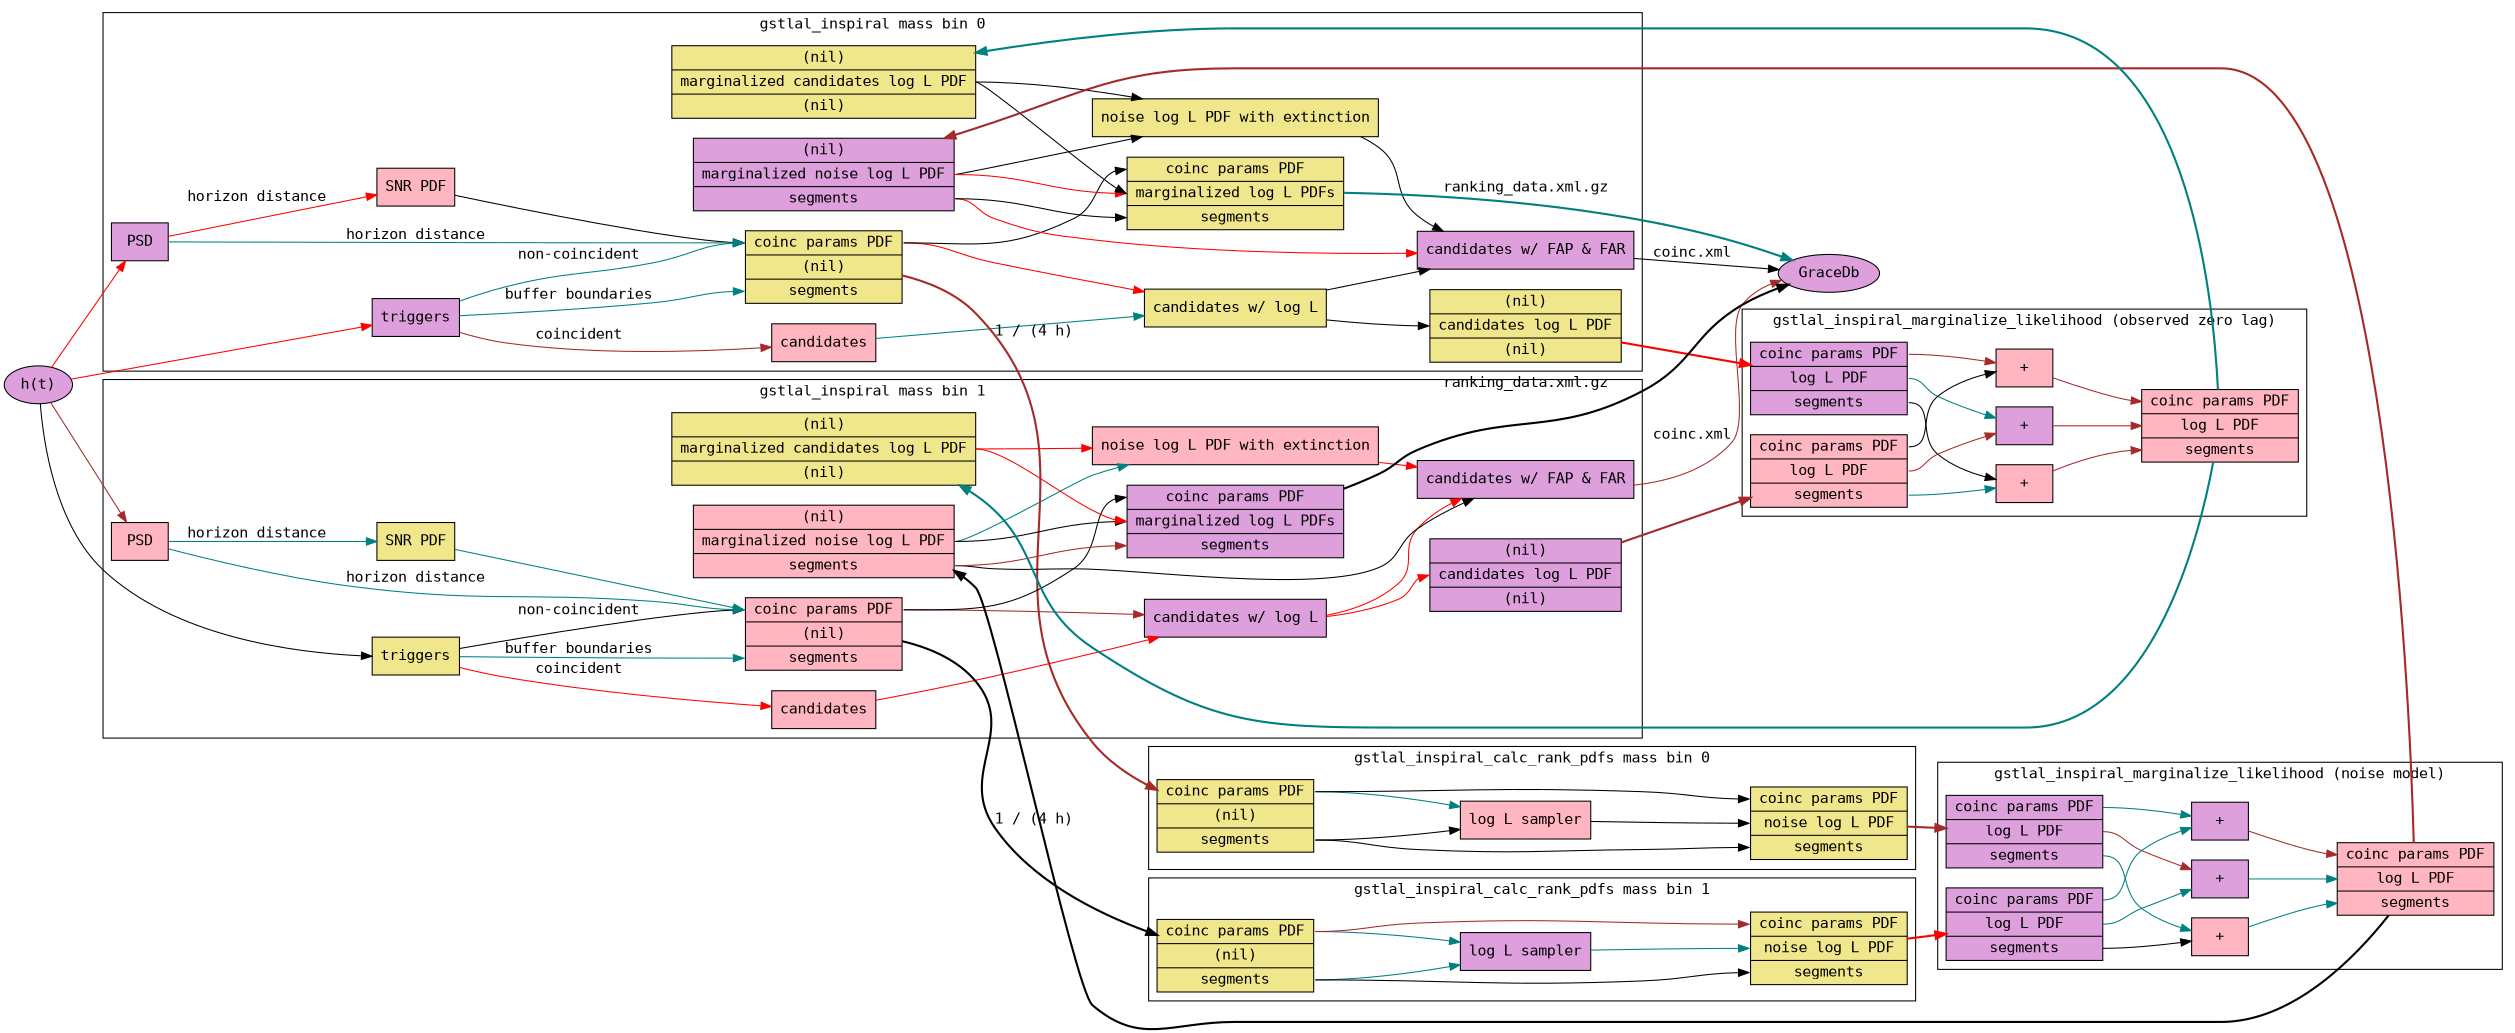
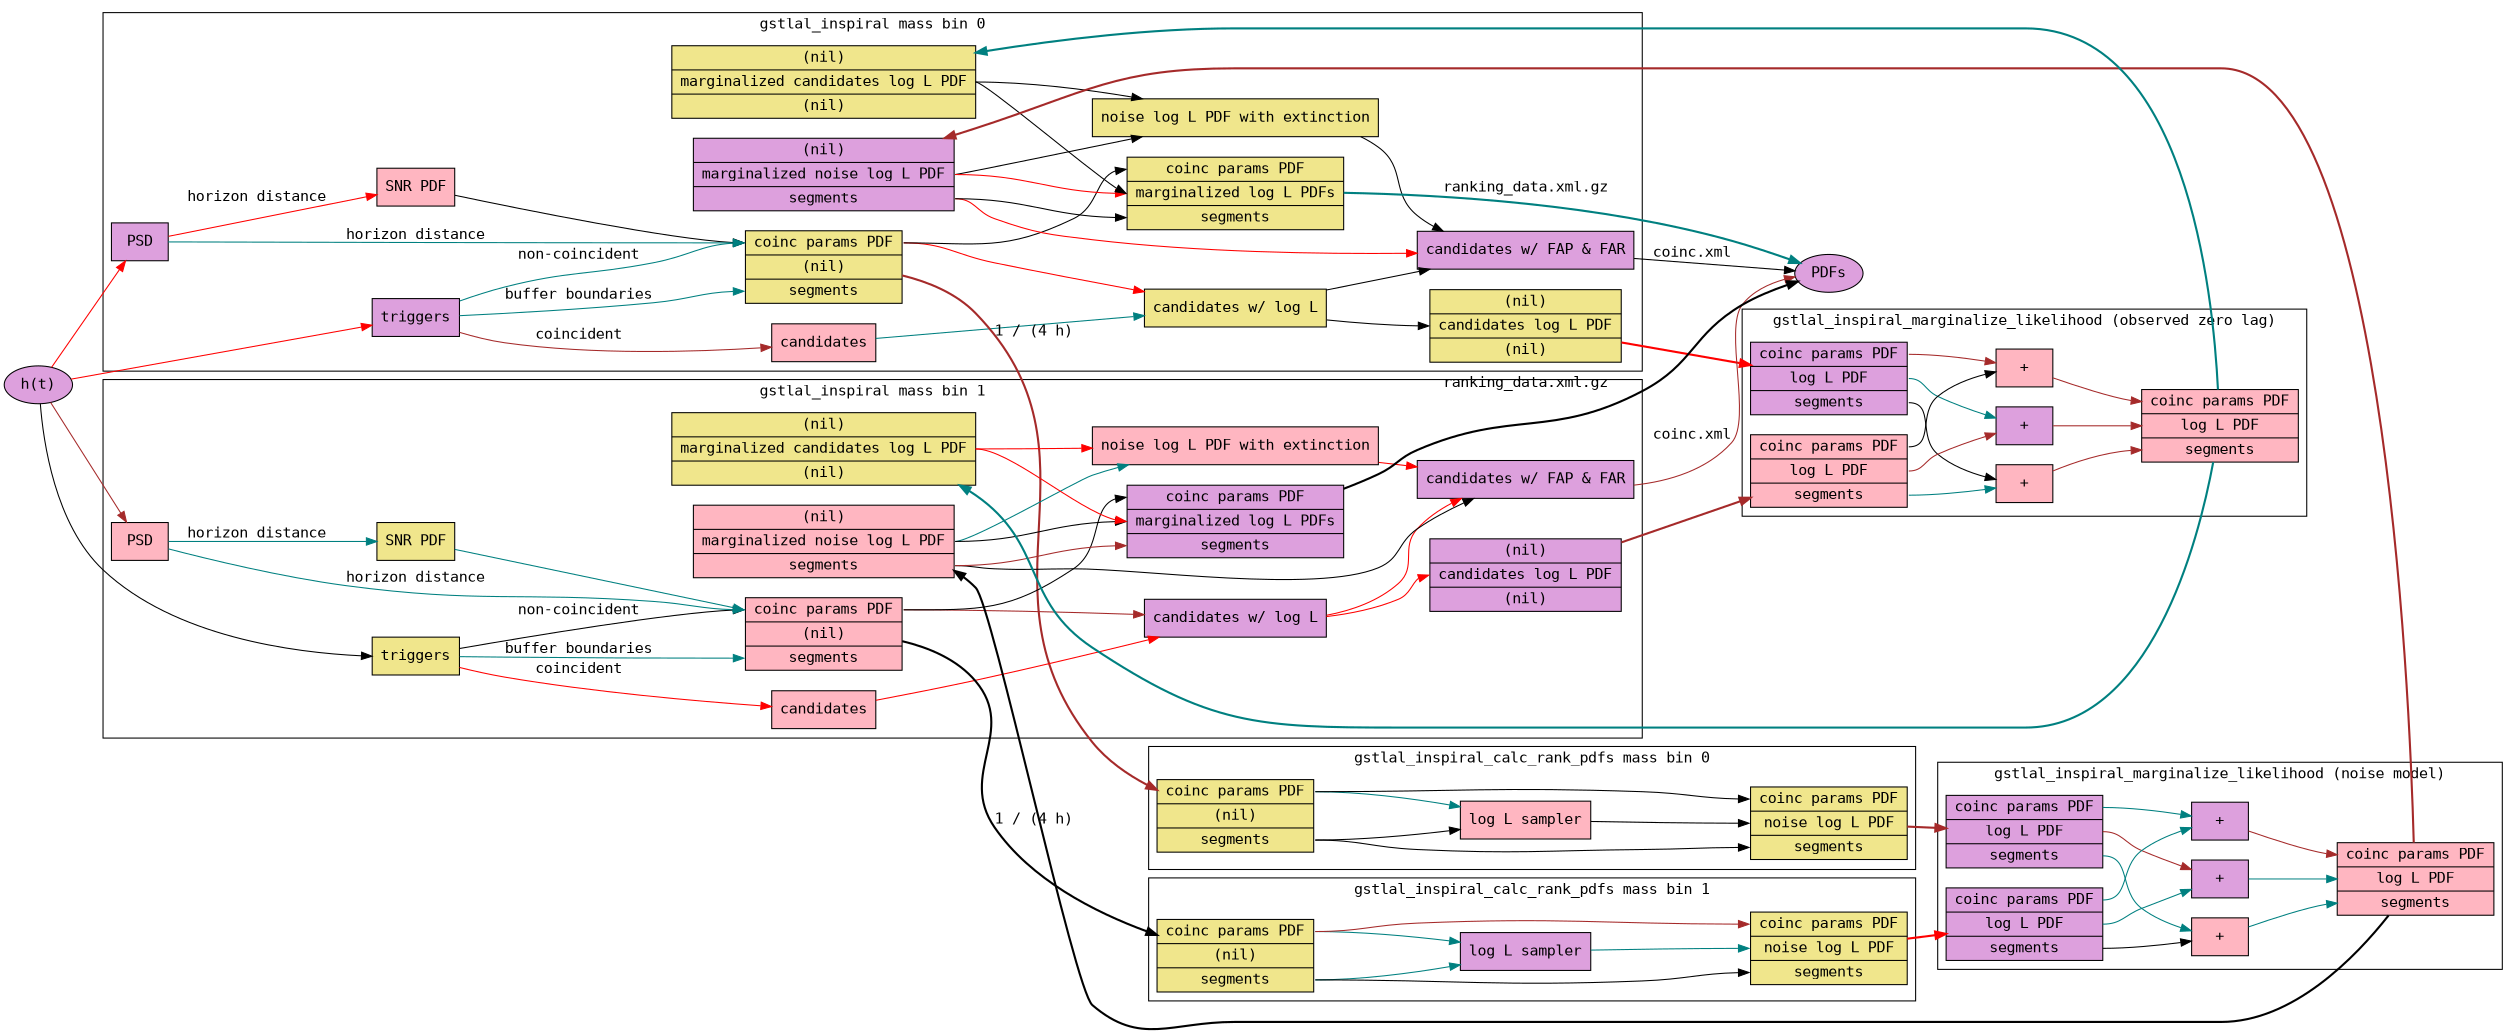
node "GraceDb": label "GraceDb" -> "PDFs"
